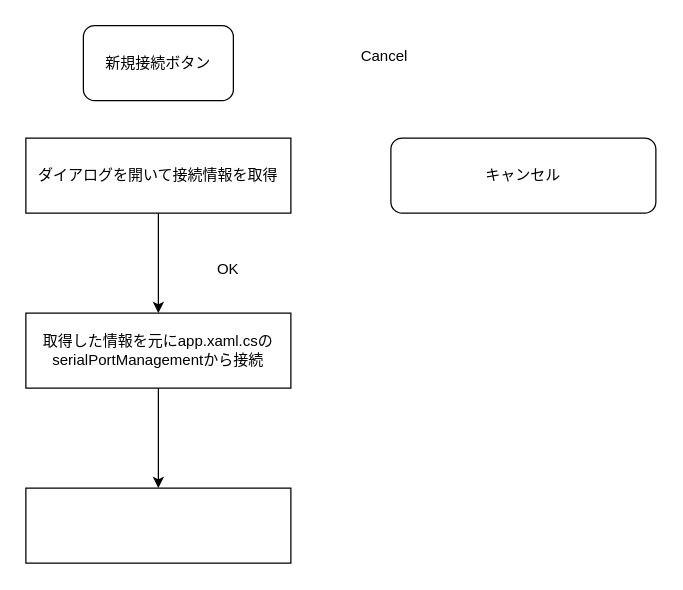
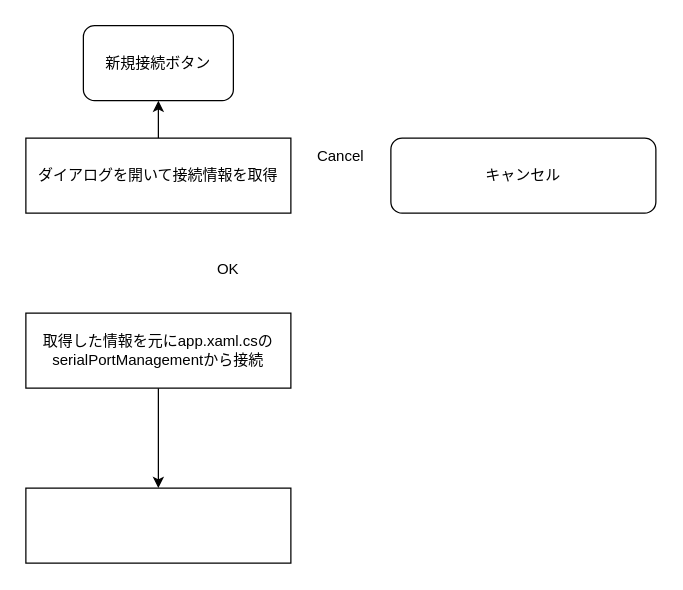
node "Cancel": moved (384, 57) -> (341, 157)
edge "ダイアログを開いて接続情報を取得" -> "取得した情報を元にapp.xaml.csのserialPortManagementから接続": now "ダイアログを開いて接続情報を取得" -> "新規接続ボタン"
